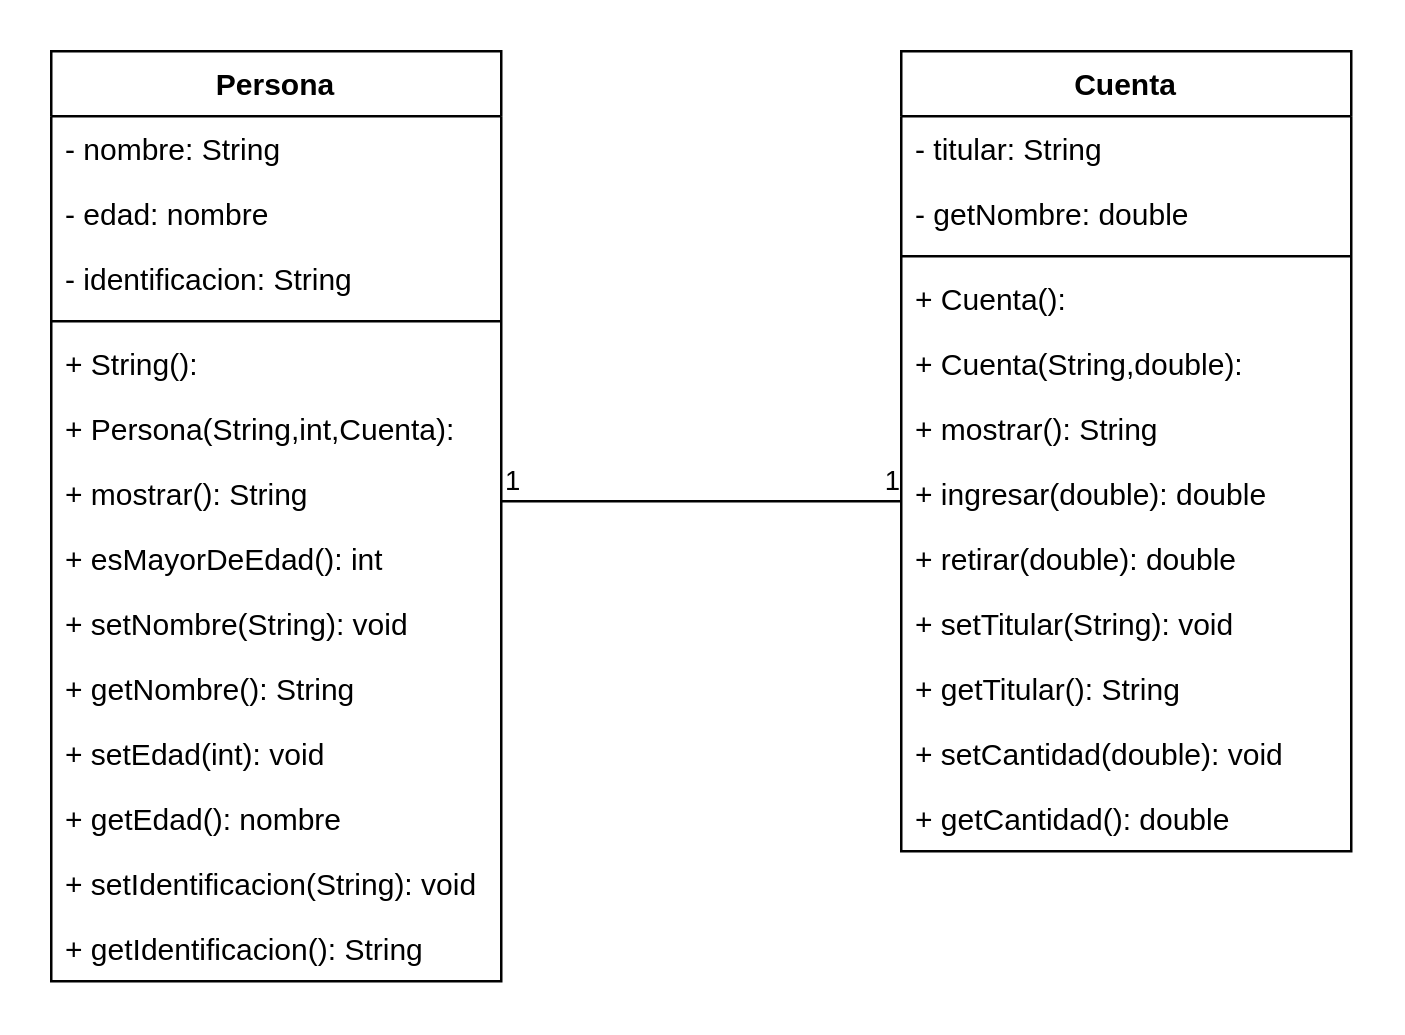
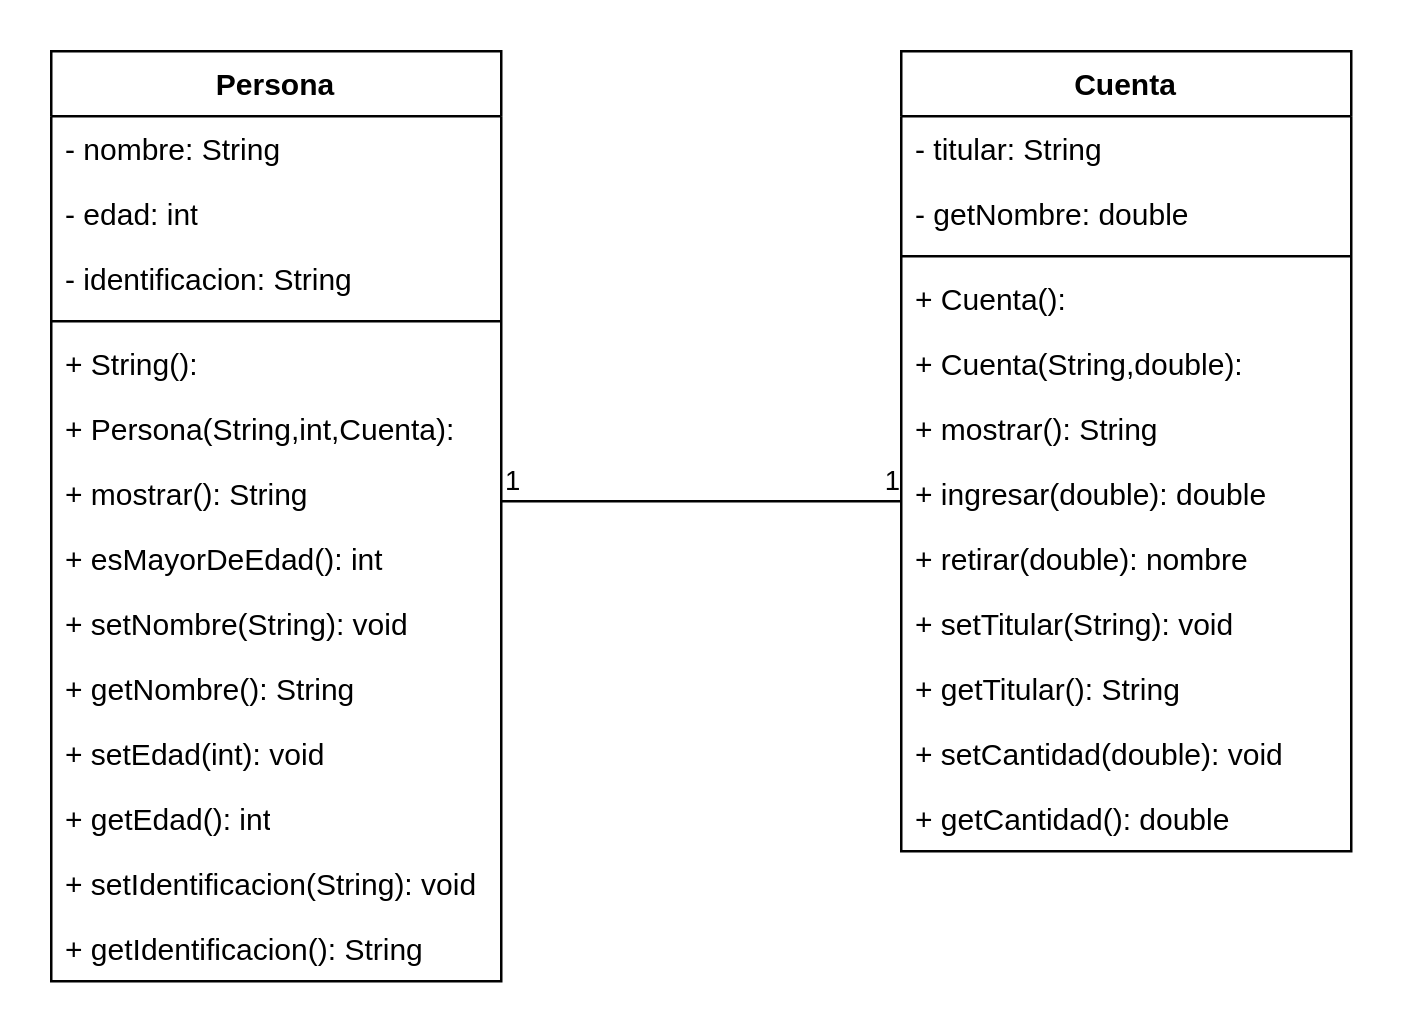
node "- edad: nombre": label "- edad: nombre" -> "- edad: int"
node "+ retirar(double): double": label "+ retirar(double): double" -> "+ retirar(double): nombre"
node "+ getEdad(): nombre": label "+ getEdad(): nombre" -> "+ getEdad(): int"
